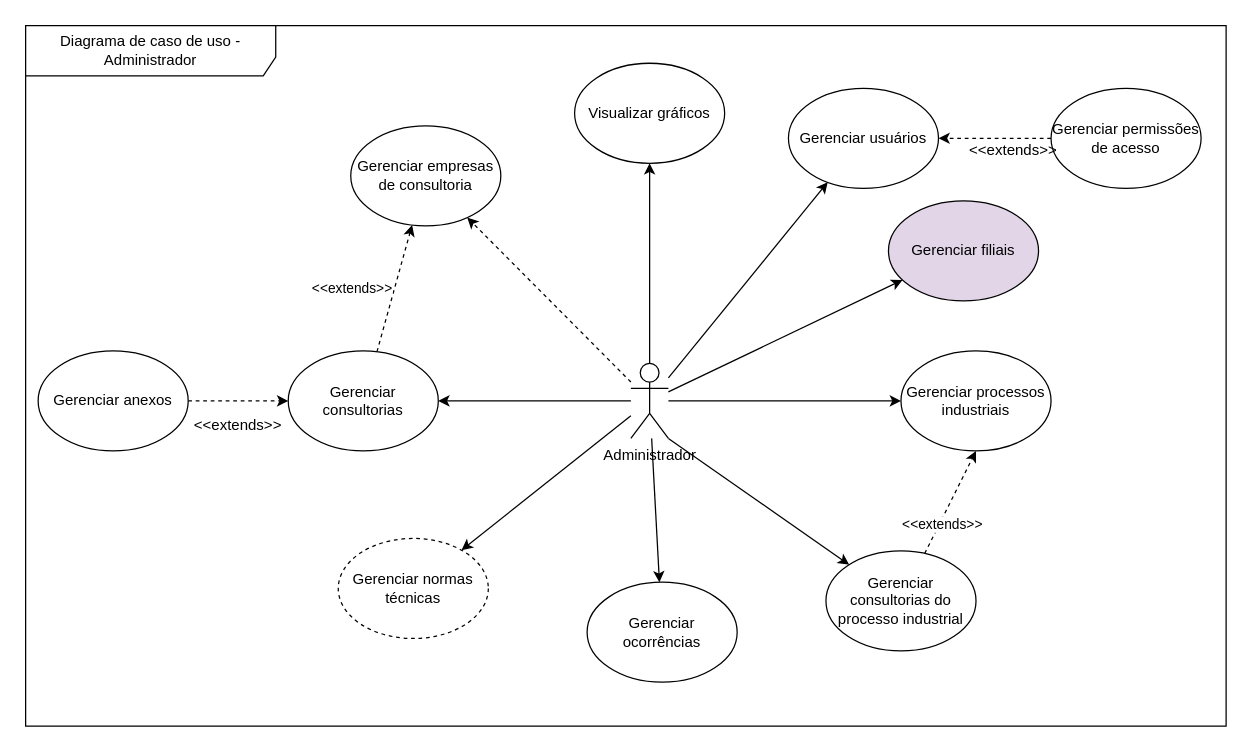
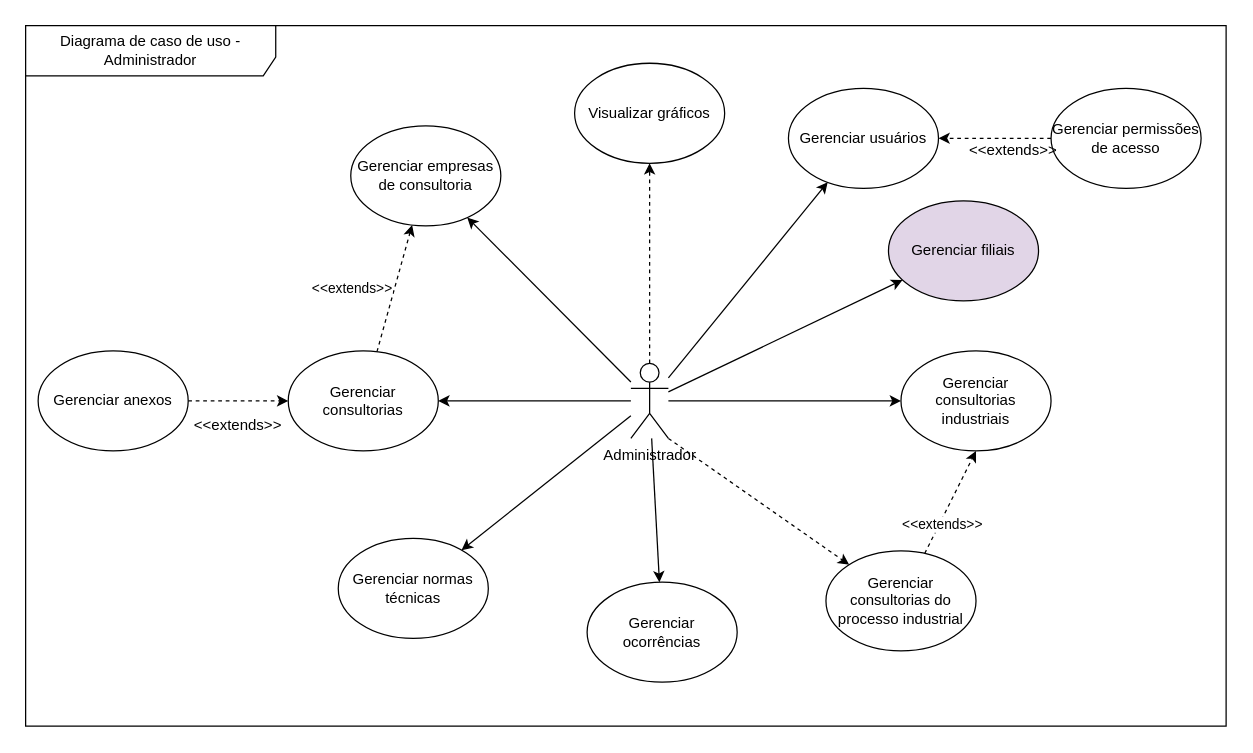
edge "Administrador" -> "Visualizar gráficos": style solid -> dashed
edge "Administrador" -> "Gerenciar empresas de consultoria": style dashed -> solid
node "Gerenciar processos industriais": label "Gerenciar processos industriais" -> "Gerenciar consultorias industriais"
edge "Administrador" -> "Gerenciar consultorias do processo industrial": style solid -> dashed
node "Gerenciar normas técnicas": style dashed -> solid
